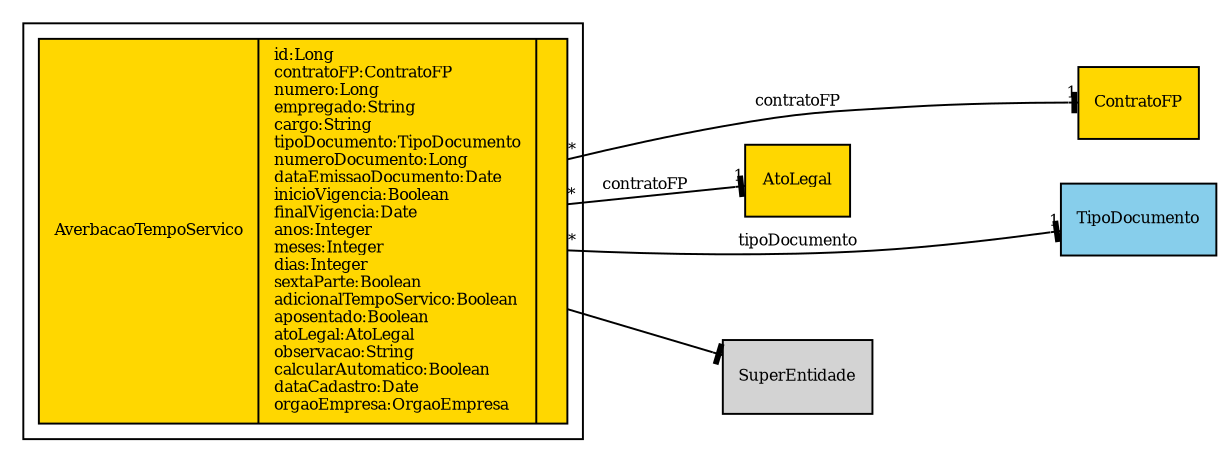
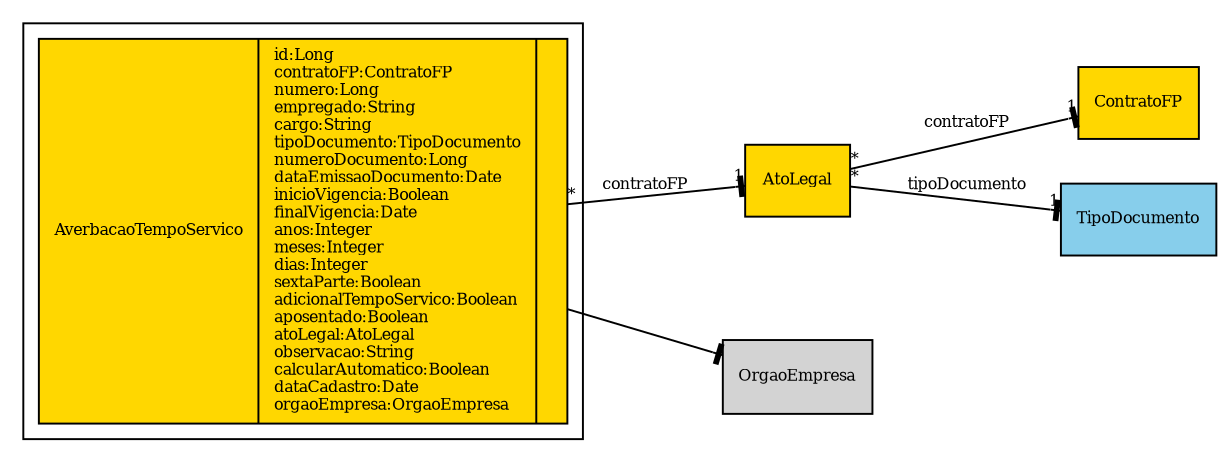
edge "AverbacaoTempoServico" -> "ContratoFP": now "AtoLegal" -> "ContratoFP"
edge "AverbacaoTempoServico" -> "TipoDocumento": now "AtoLegal" -> "TipoDocumento"
node "SuperEntidade": label "SuperEntidade" -> "OrgaoEmpresa"
